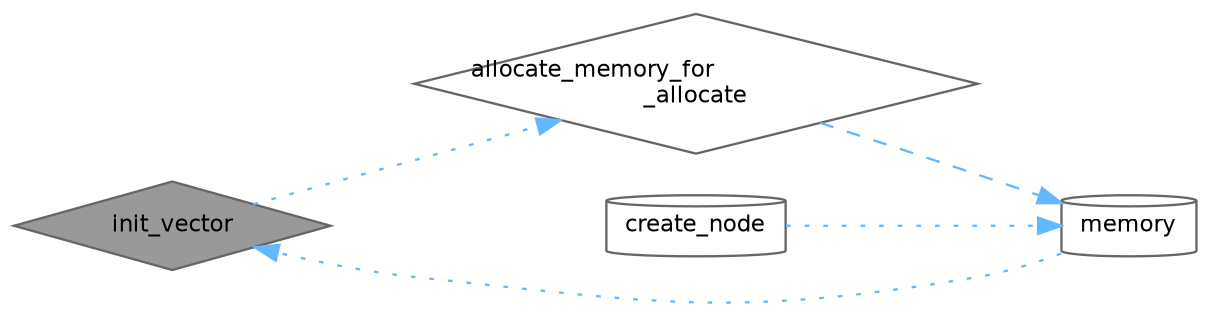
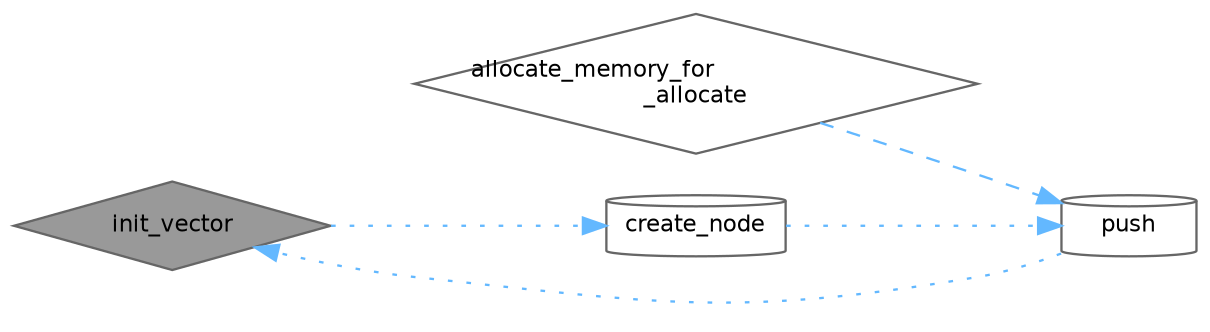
edge "init_vector" -> "allocate_memory_for _allocate": now "init_vector" -> "create_node"
node "memory": label "memory" -> "push"
